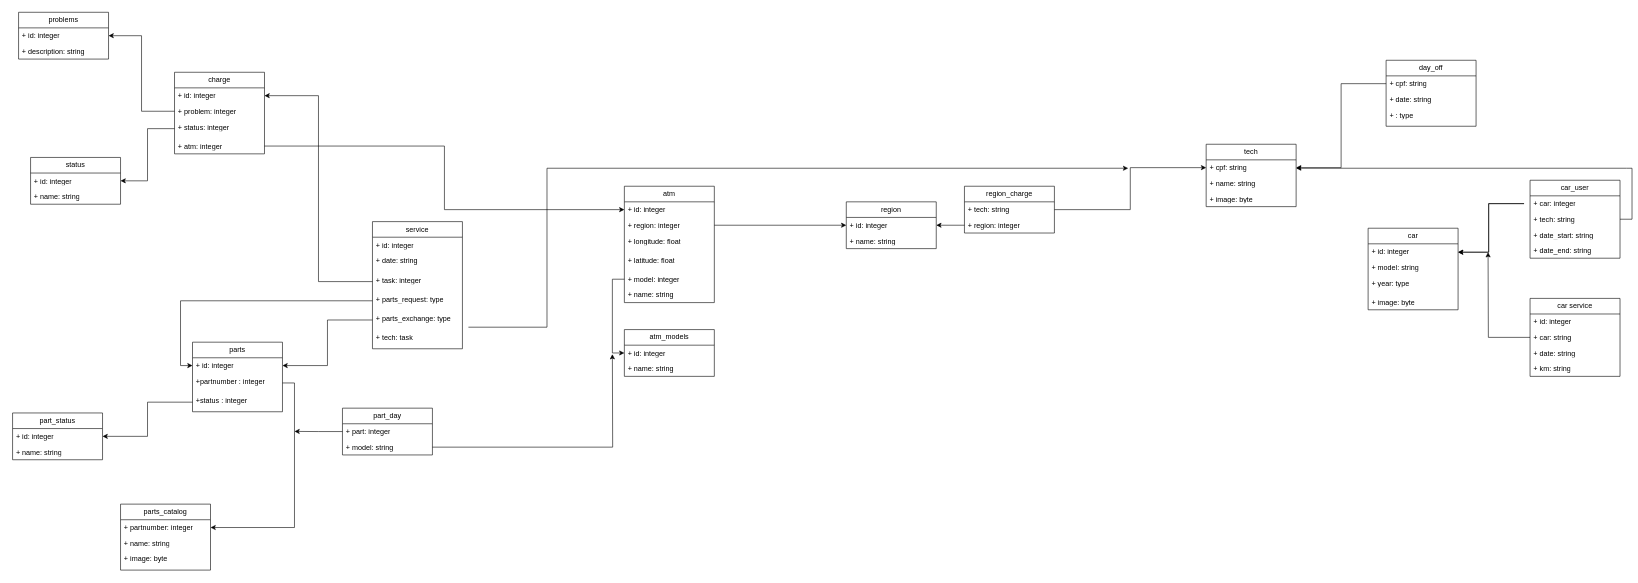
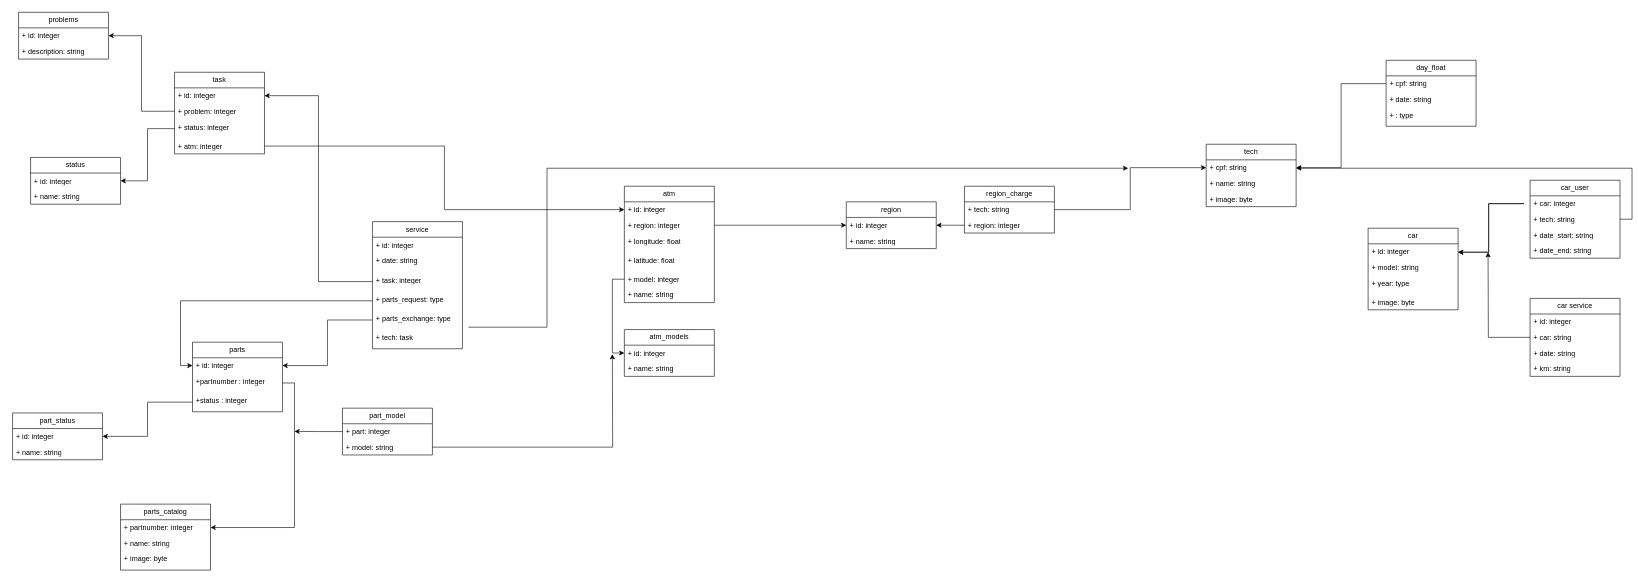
node "day_off": label "day_off" -> "day_float"
node "charge": label "charge" -> "task"
node "part_day": label "part_day" -> "part_model"
